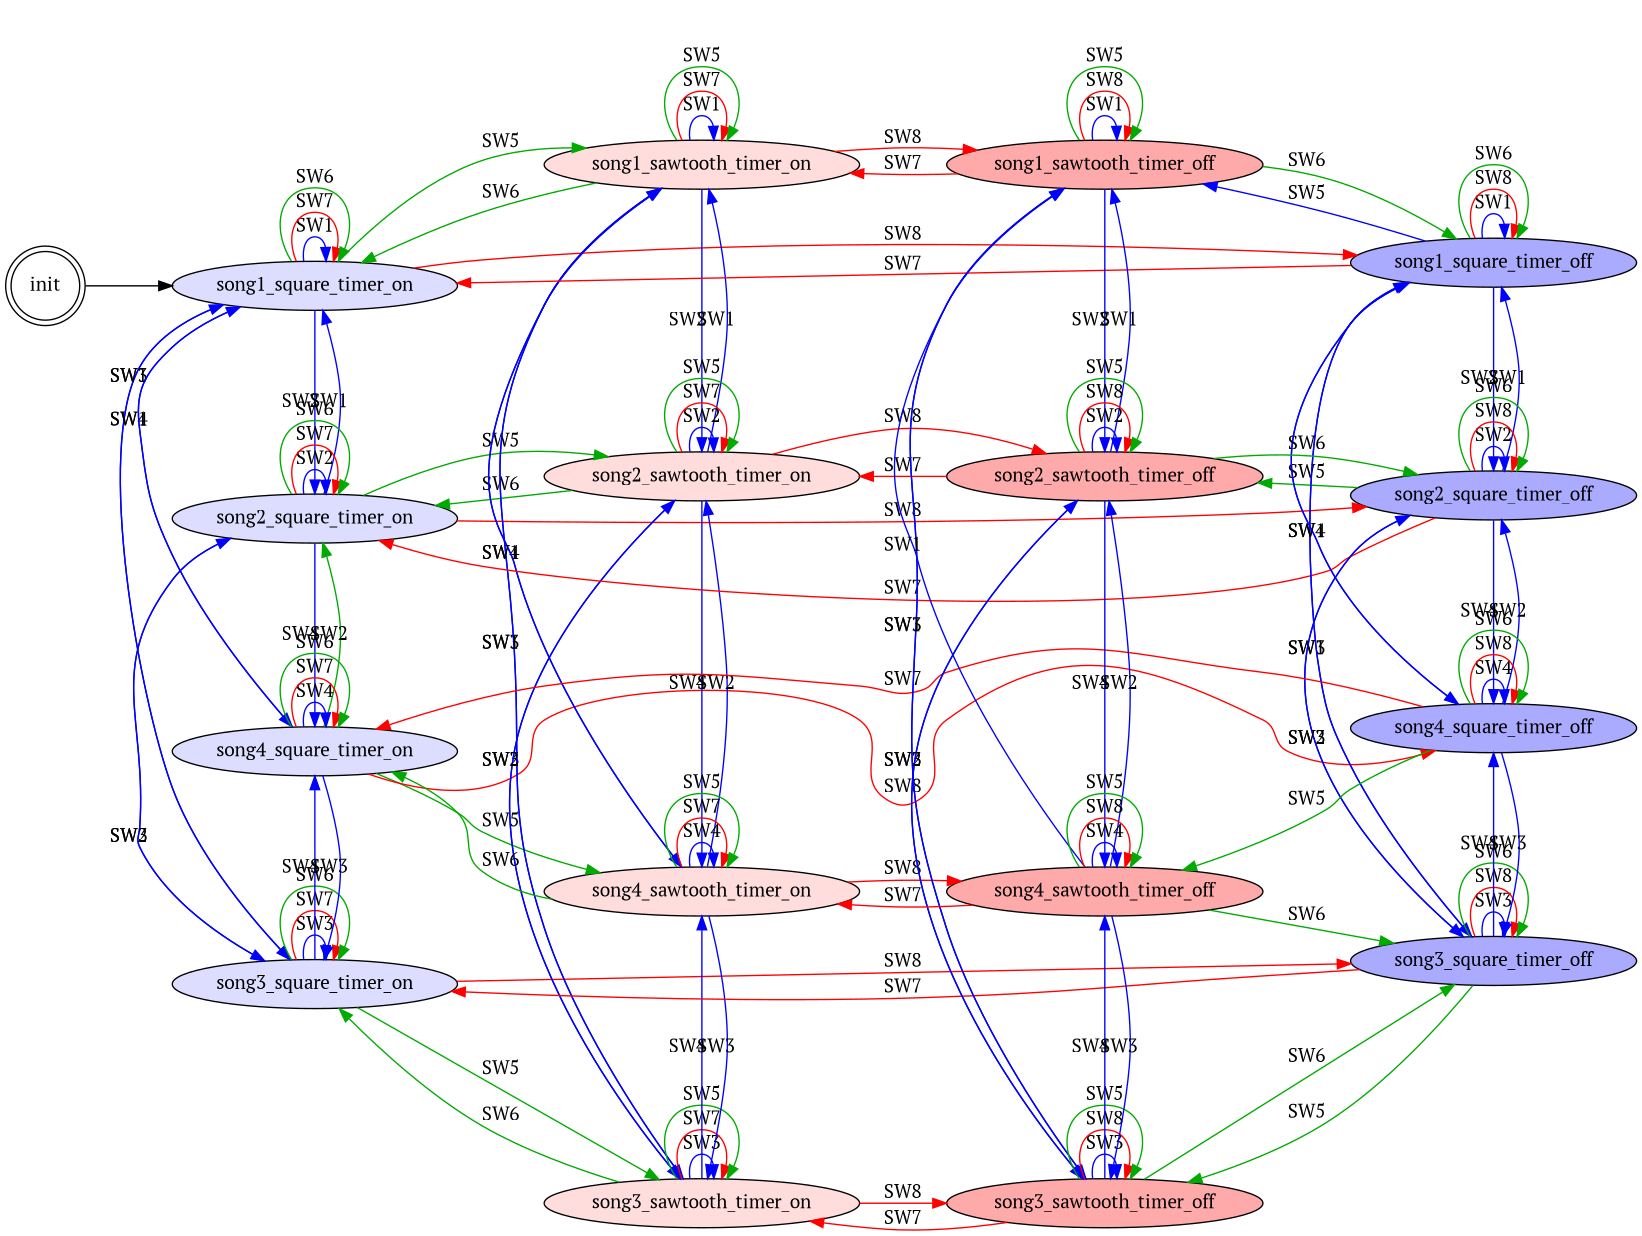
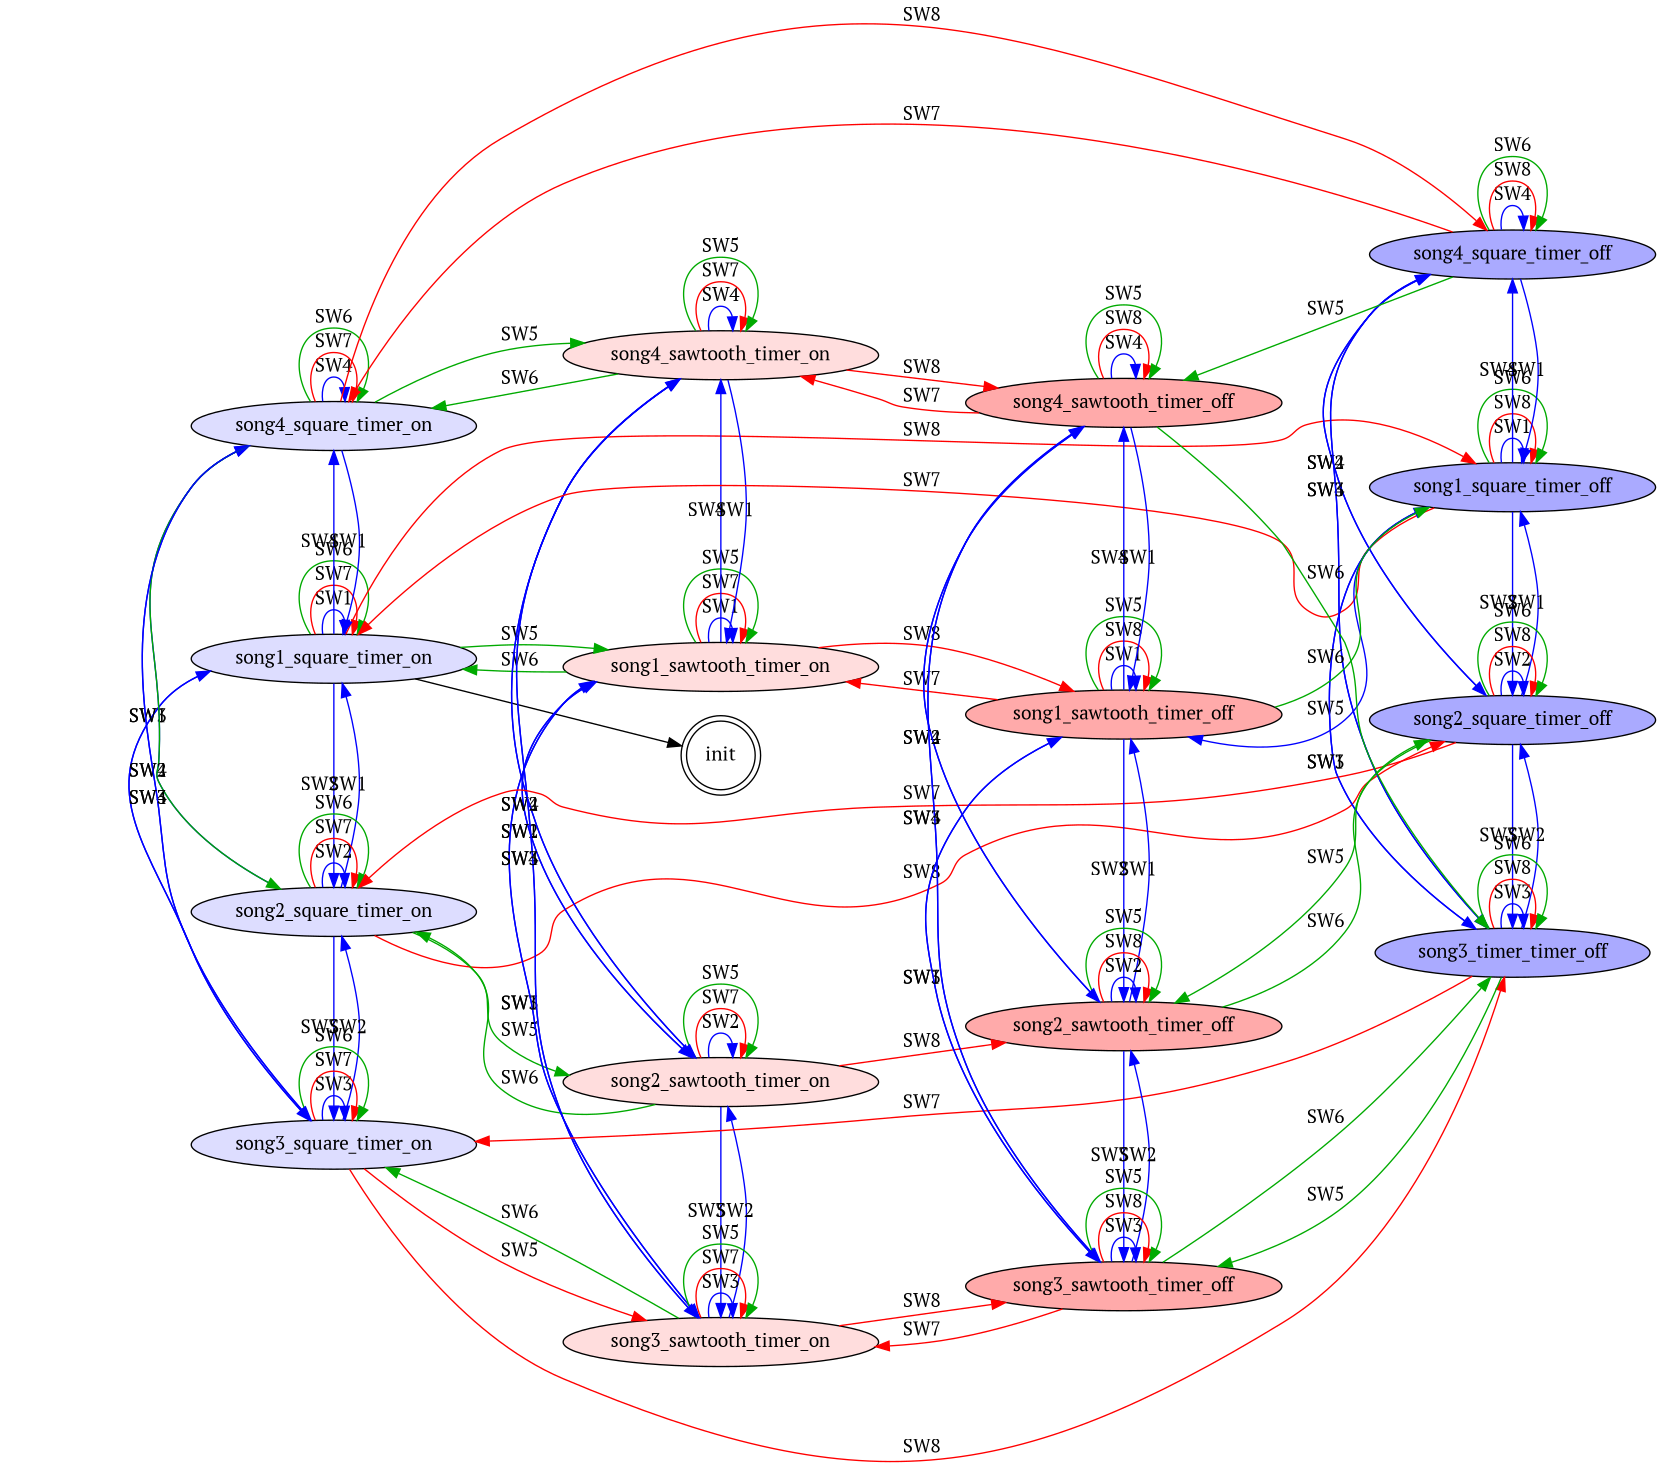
edge "init" -> "song1_square_timer_on": reversed
edge "song2_sawtooth_timer_off" -> "song2_sawtooth_timer_on": removed, label "SW7"
edge "song1_sawtooth_timer_off" -> "song4_sawtooth_timer_off": added, label "SW4"
node "song3_square_timer_off": label "song3_square_timer_off" -> "song3_timer_timer_off"
edge "song3_square_timer_on" -> "song3_sawtooth_timer_on": color #00aa00 -> red
